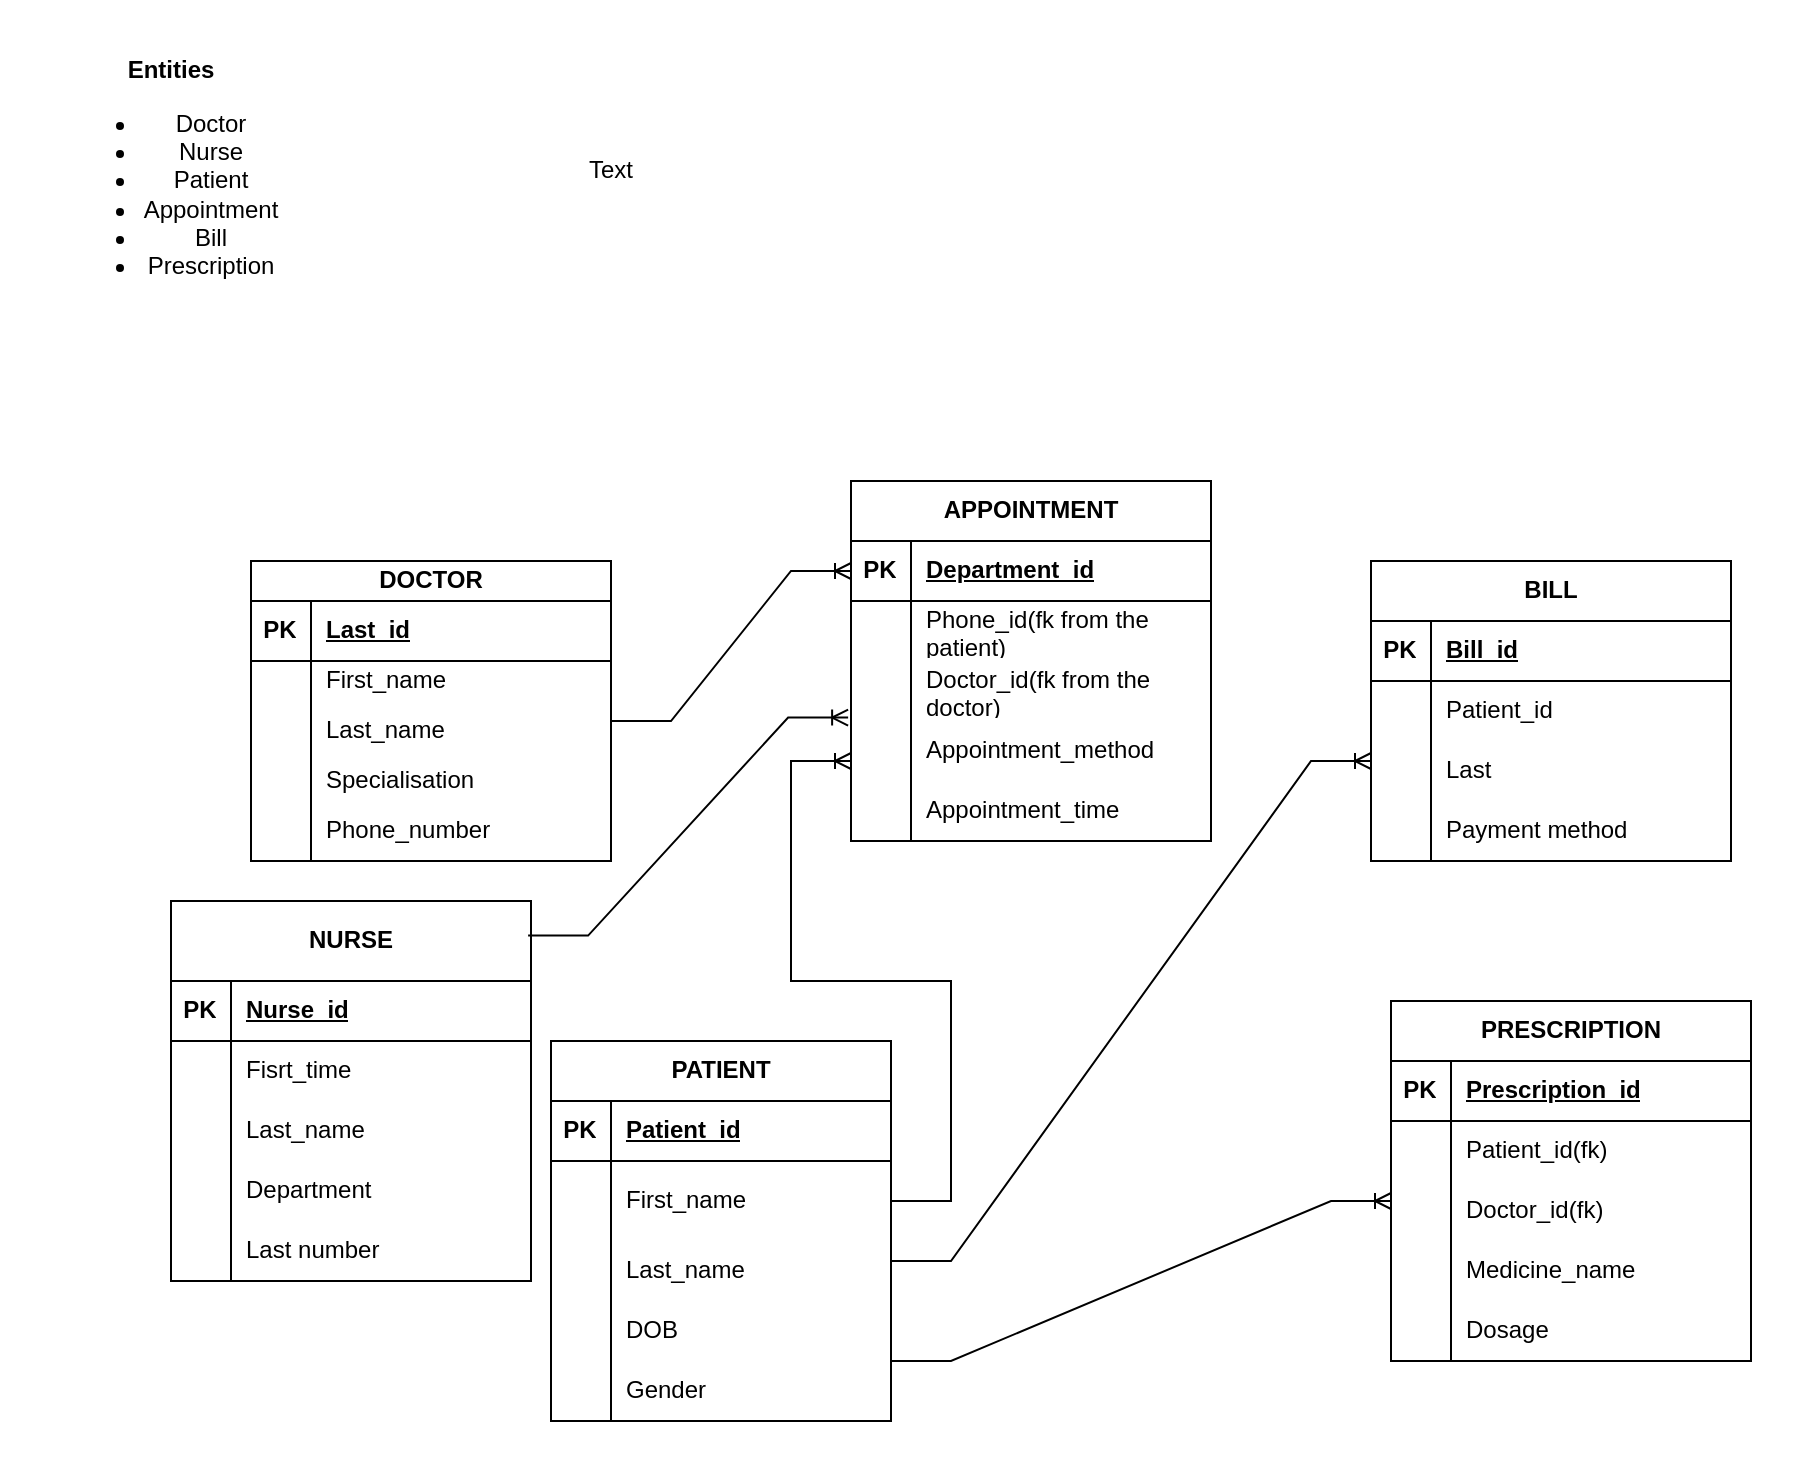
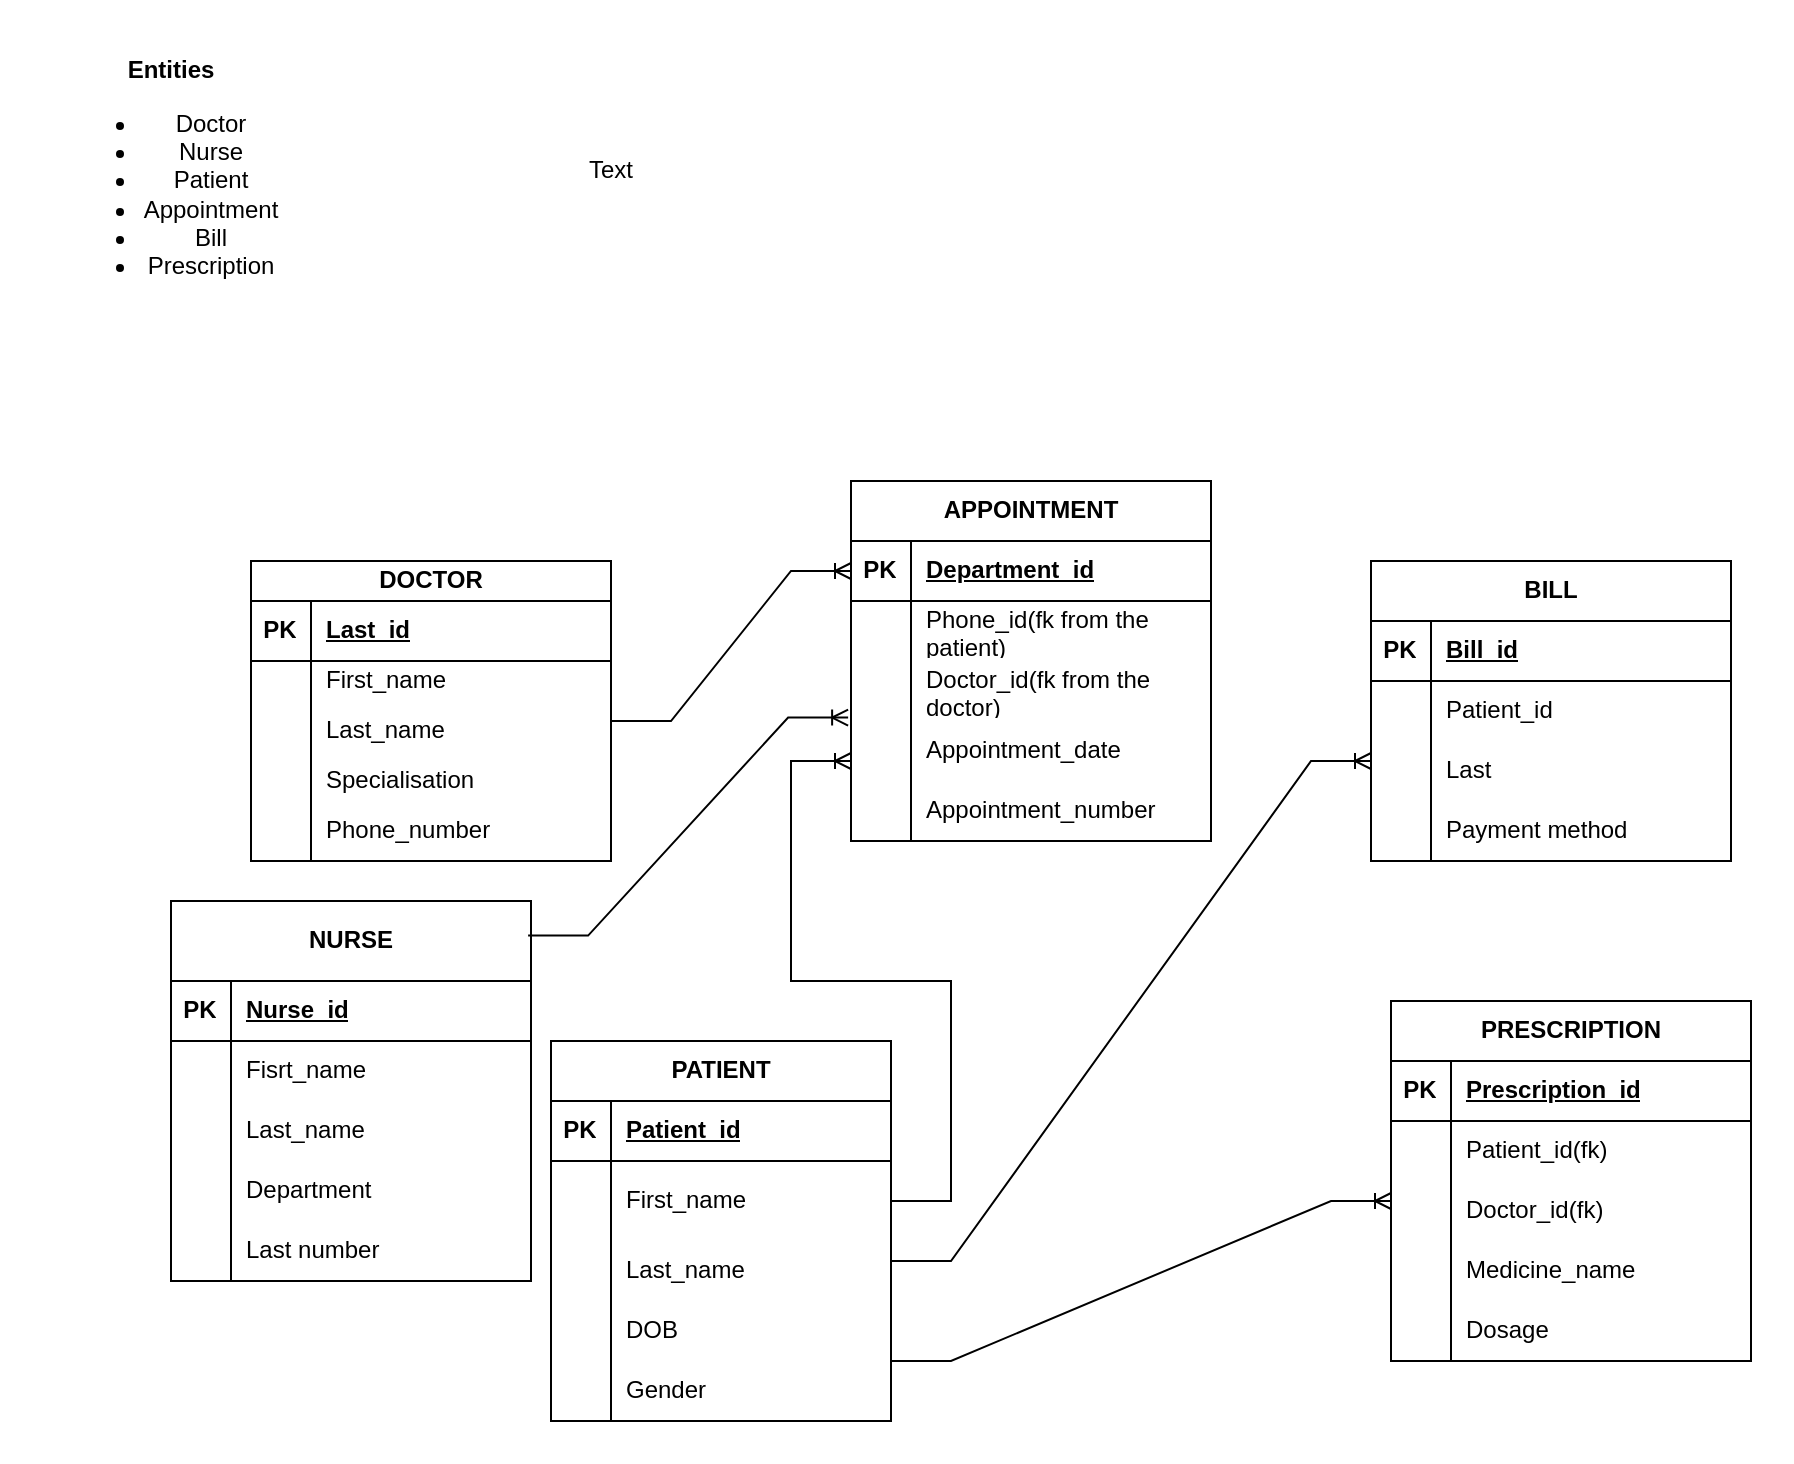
node "Appointment_method": label "Appointment_method" -> "Appointment_date"
node "Appointment_time": label "Appointment_time" -> "Appointment_number"
node "Fisrt_time": label "Fisrt_time" -> "Fisrt_name"
